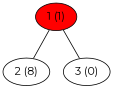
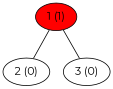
node "2 (8)": label "2 (8)" -> "2 (0)"
